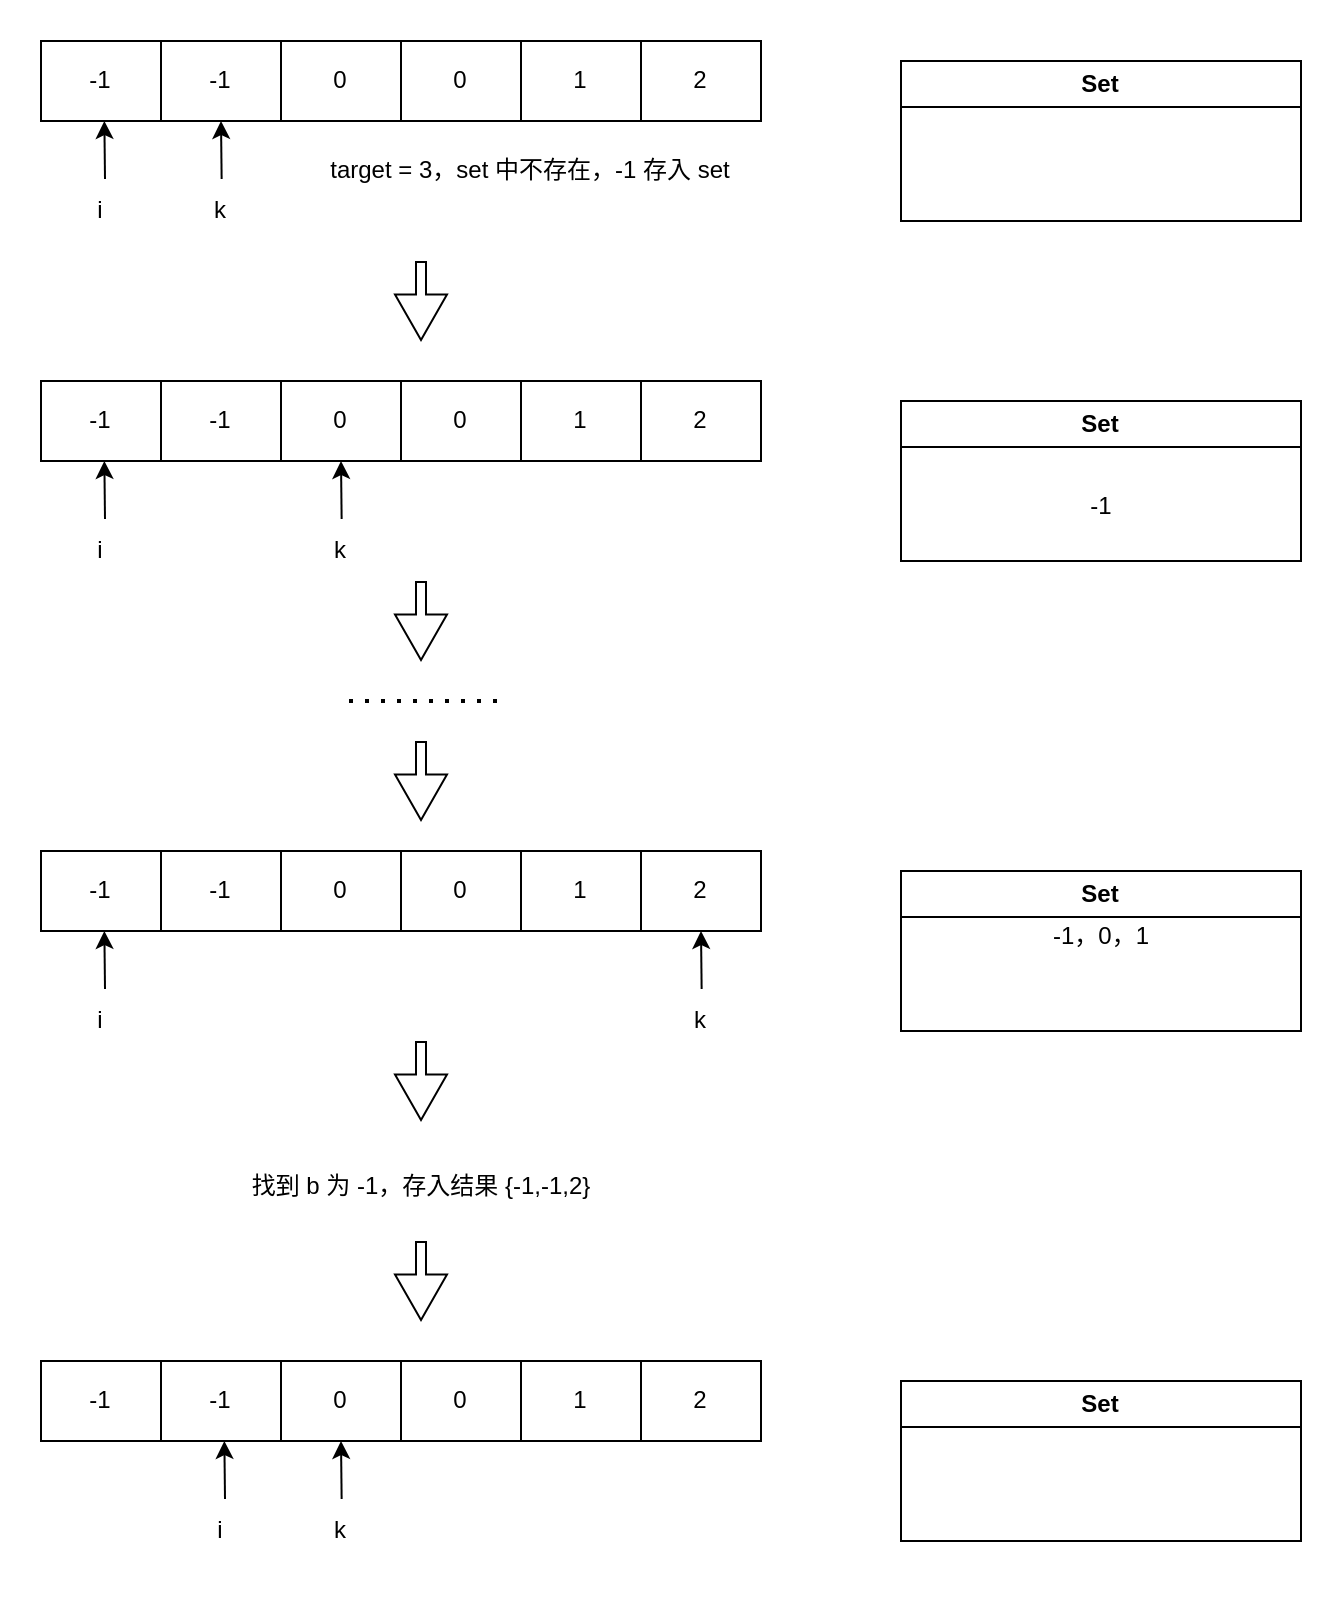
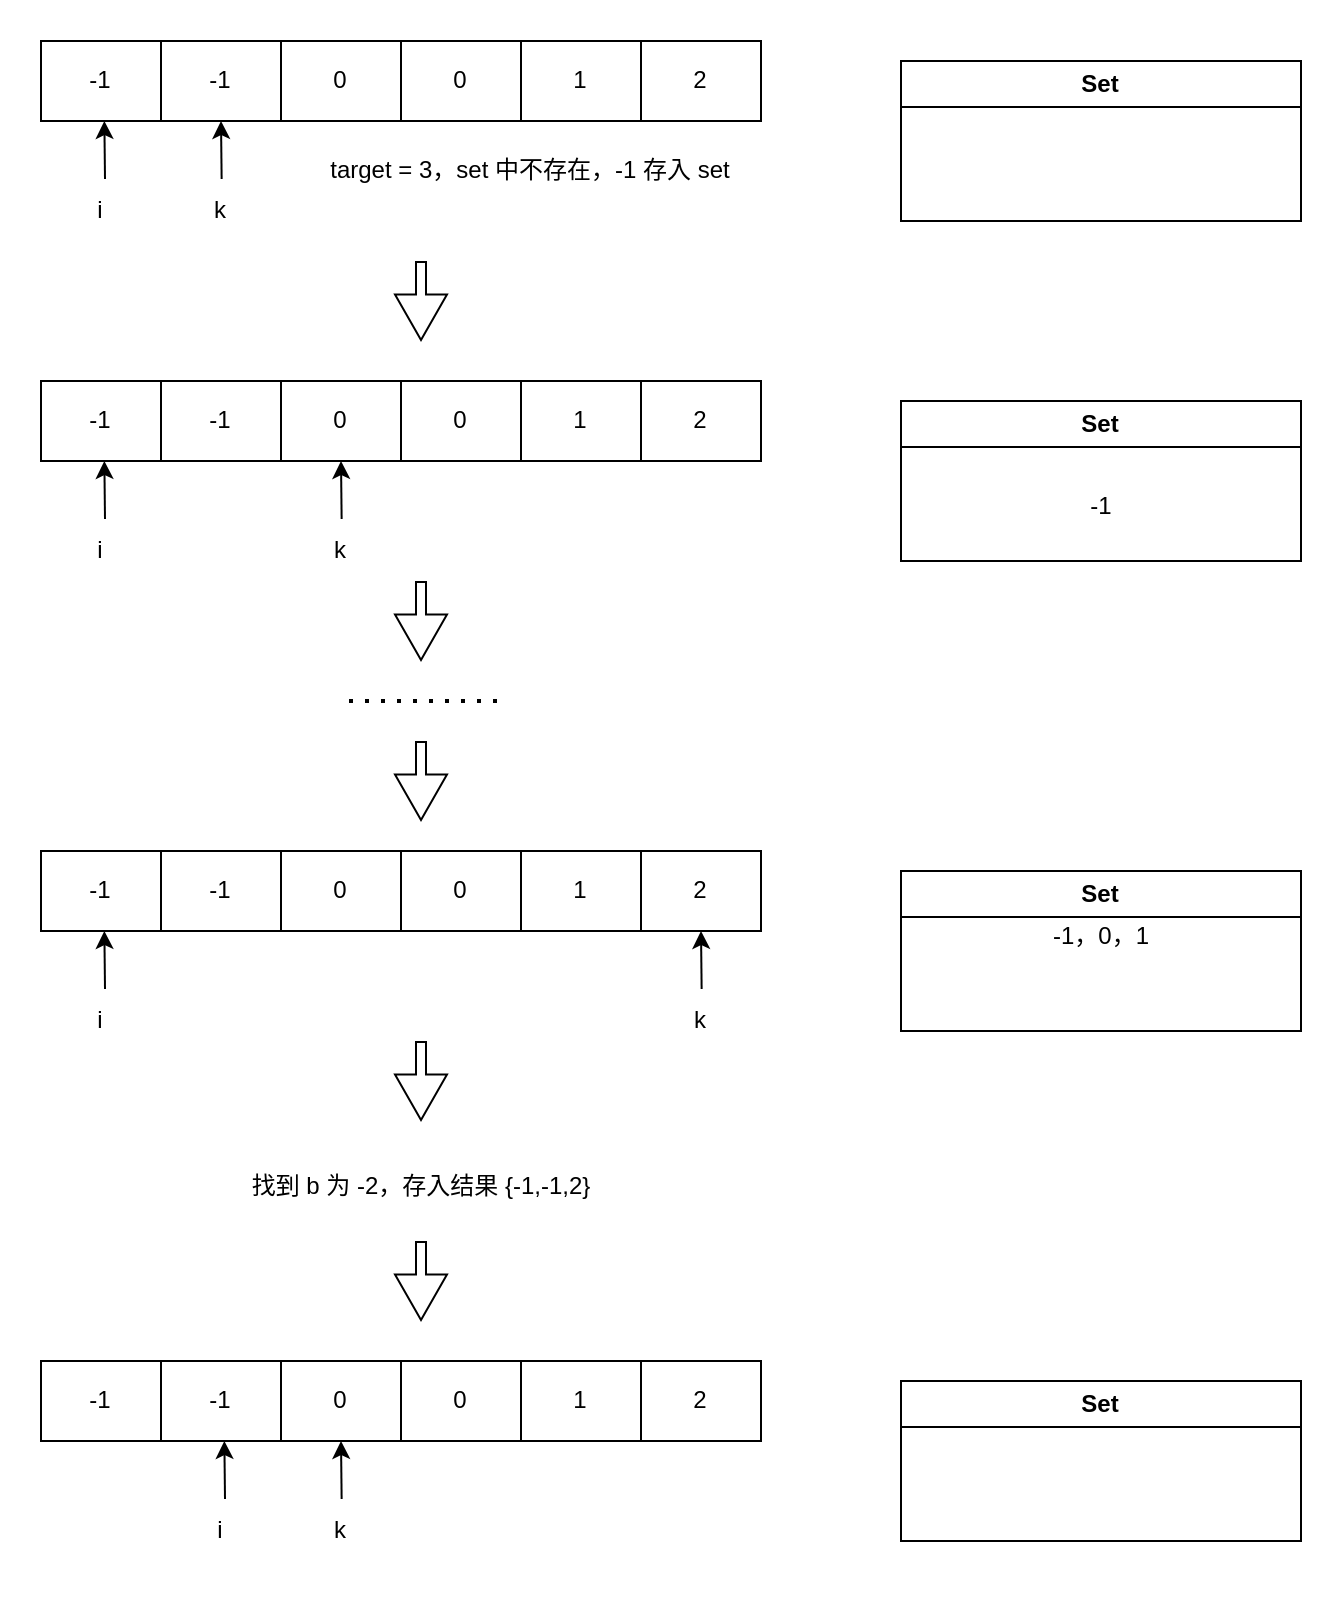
node "找到 b 为 -1，存入结果 {-1,-1,2}": label "找到 b 为 -1，存入结果 {-1,-1,2}" -> "找到 b 为 -2，存入结果 {-1,-1,2}"
